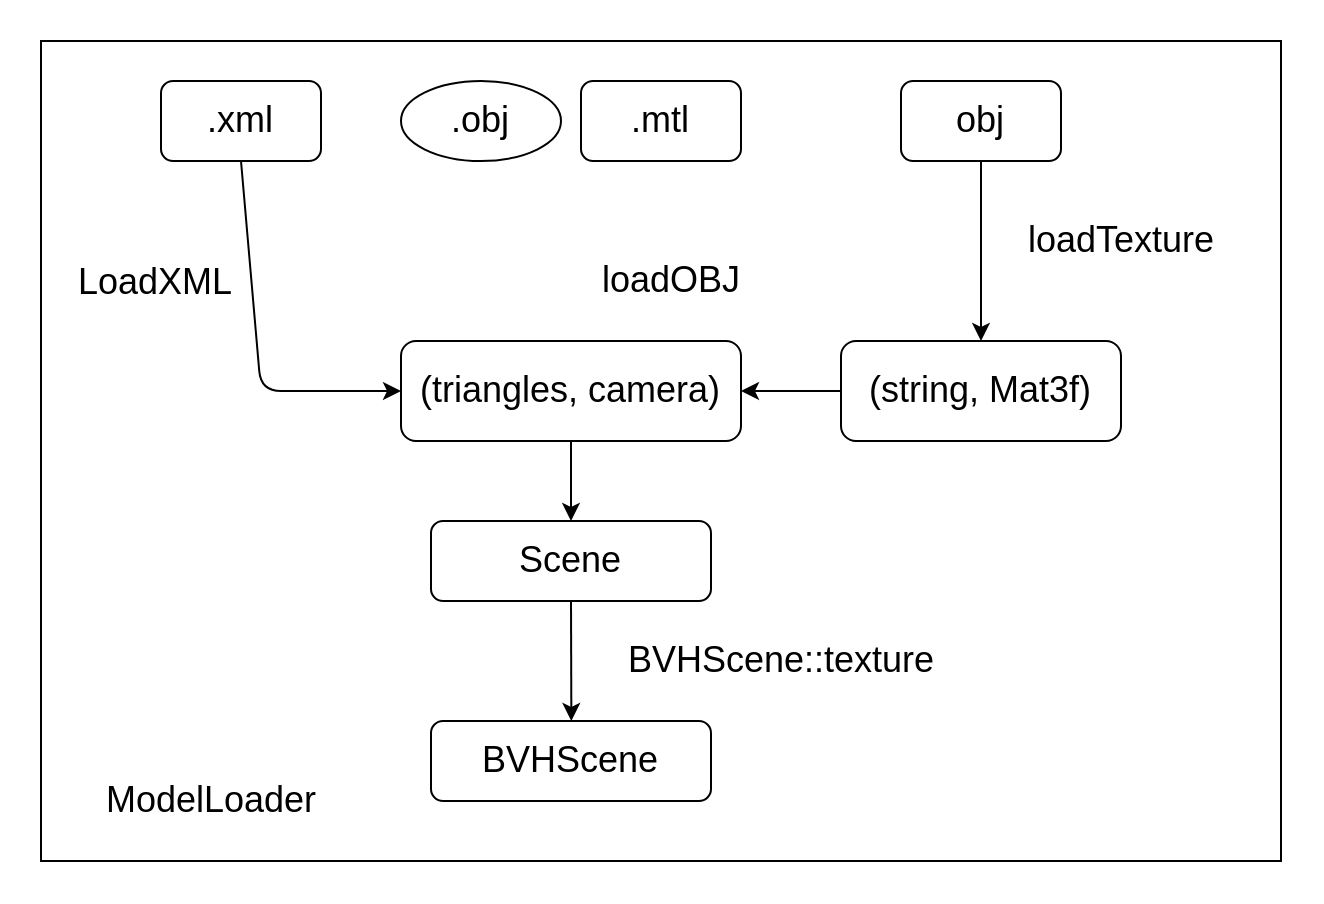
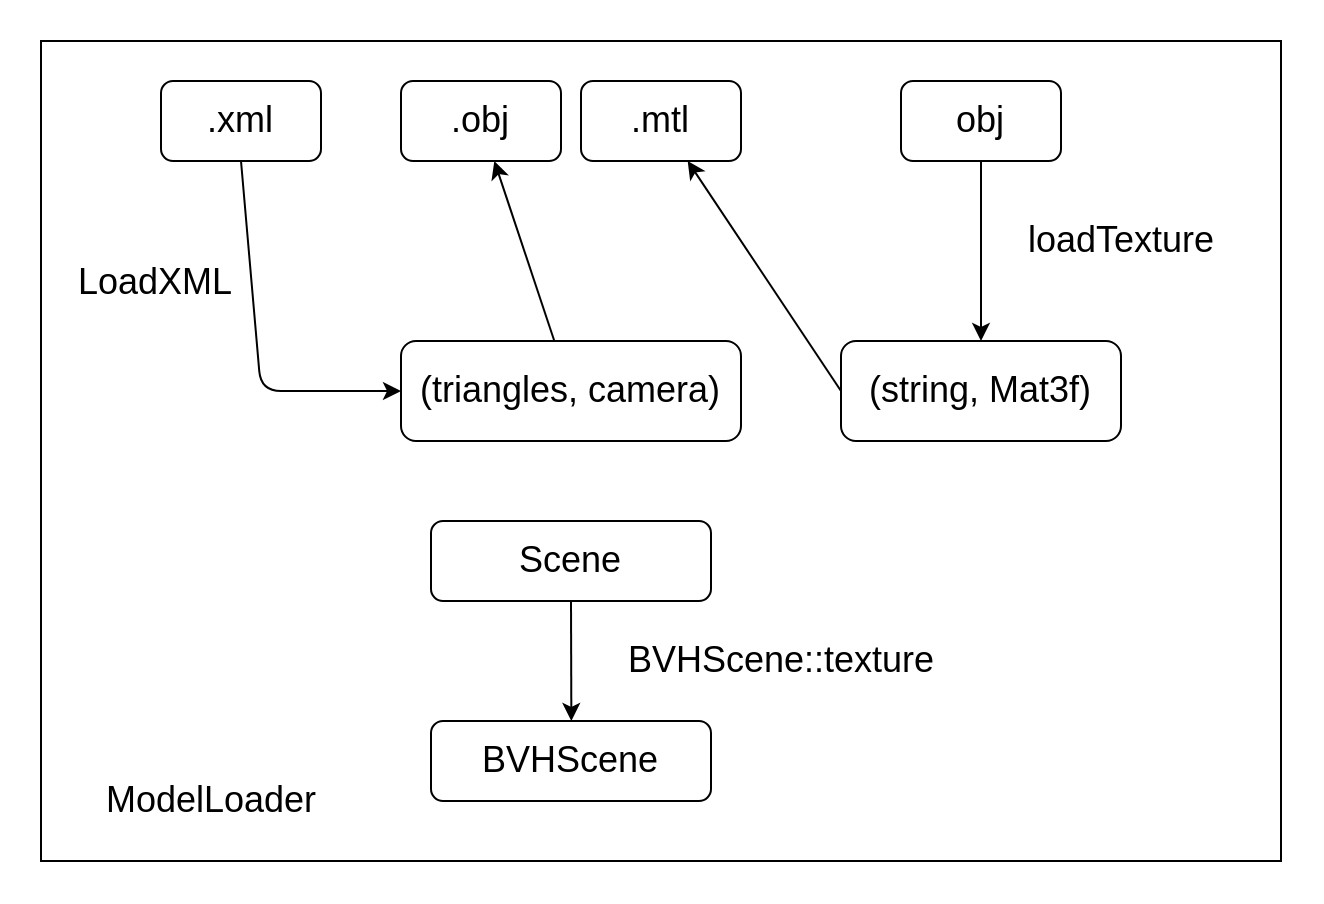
node ".obj": shape ellipse -> rounded rectangle
node "loadOBJ": removed
edge "(string, Mat3f)" -> "(triangles, camera)": now "(string, Mat3f)" -> ".mtl"
edge "(triangles, camera)" -> "Scene": now "(triangles, camera)" -> ".obj"
